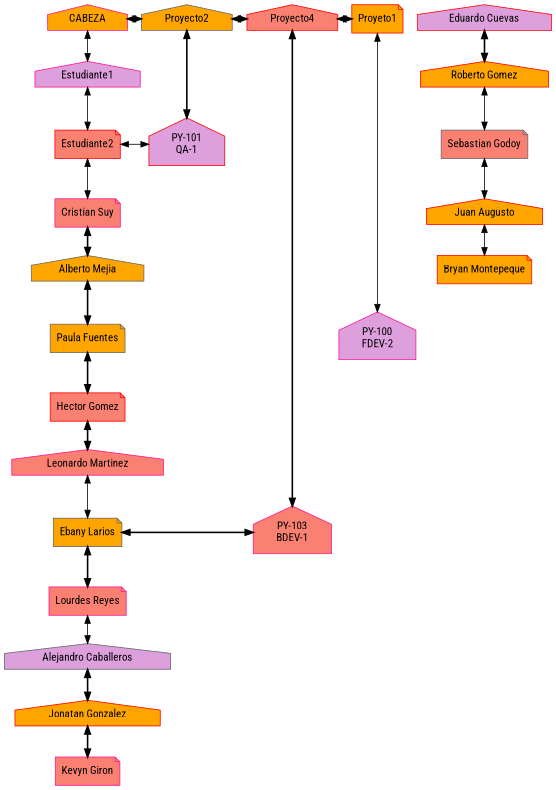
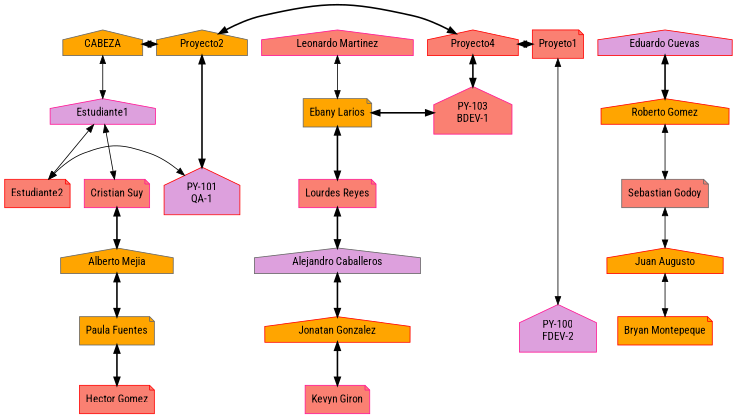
node "CABEZA": color deeppink -> gray40
node "Proyeto1": fillcolor orange -> salmon
edge "Estudiante2" -- "Cristian Suy": now "Estudiante1" -- "Cristian Suy"
edge "Hector Gomez" -- "Leonardo Martinez": removed
edge "Lourdes Reyes" -- "Alejandro Caballeros": style solid -> bold
